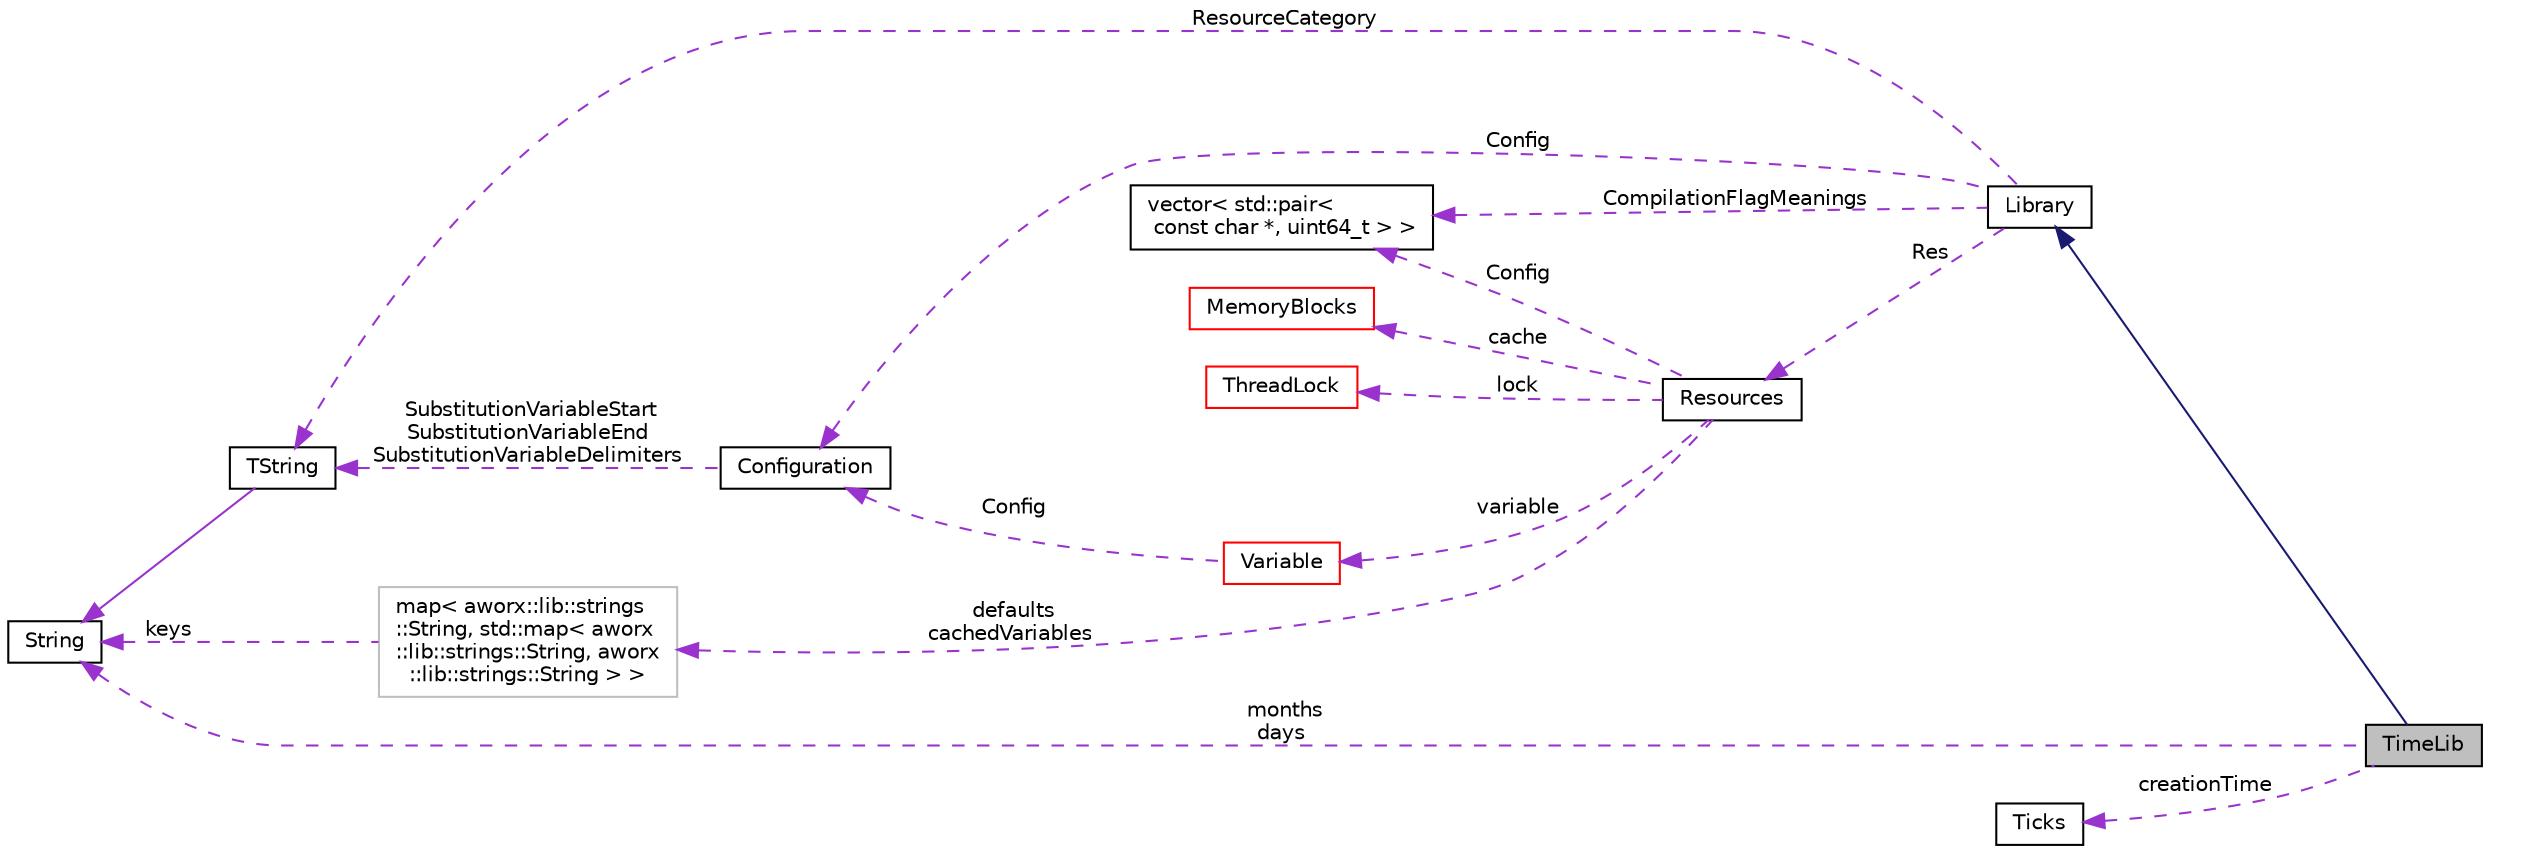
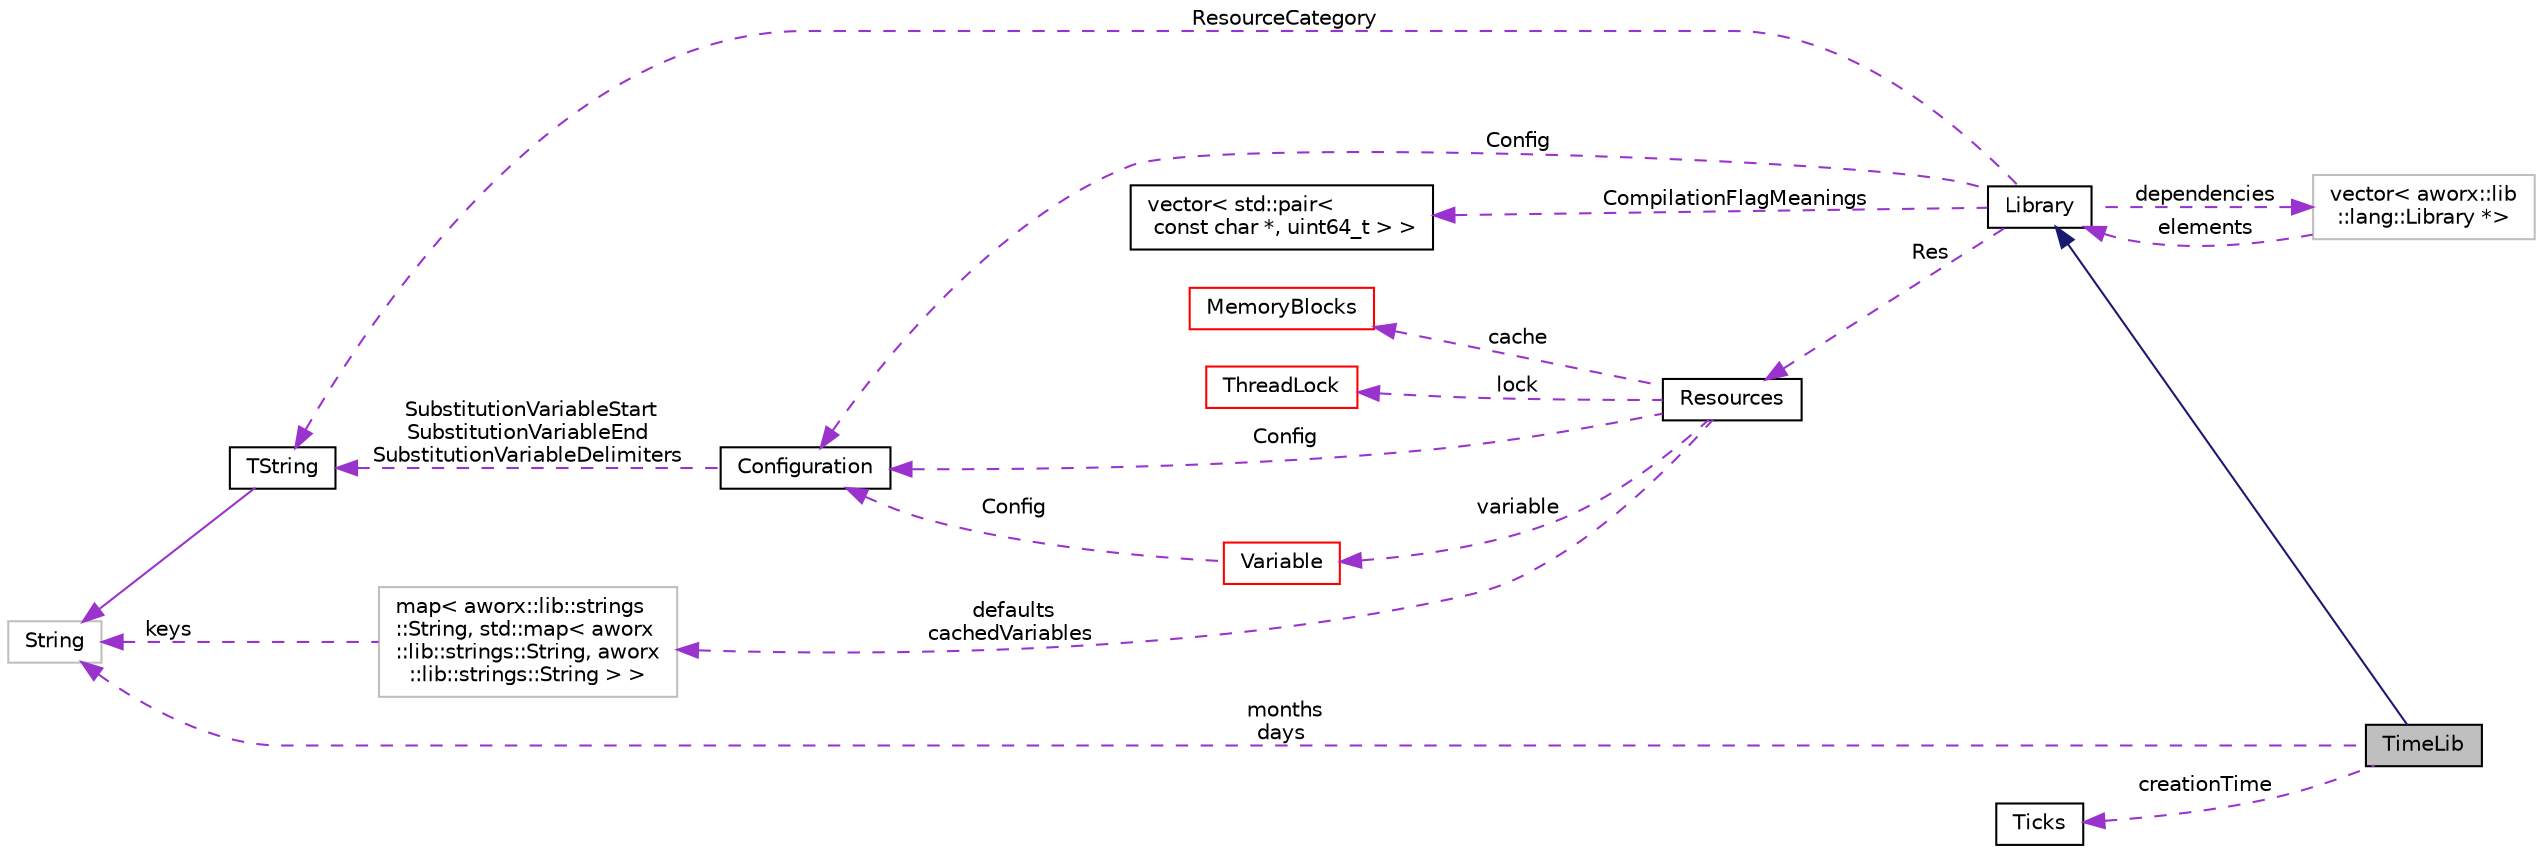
node "vector< aworx::lib ::lang::Library *>": added
edge "Resources" -> "vector< std::pair< const char *, uint64_t > >": now "Resources" -> "Configuration"
node "String": color black -> grey75
